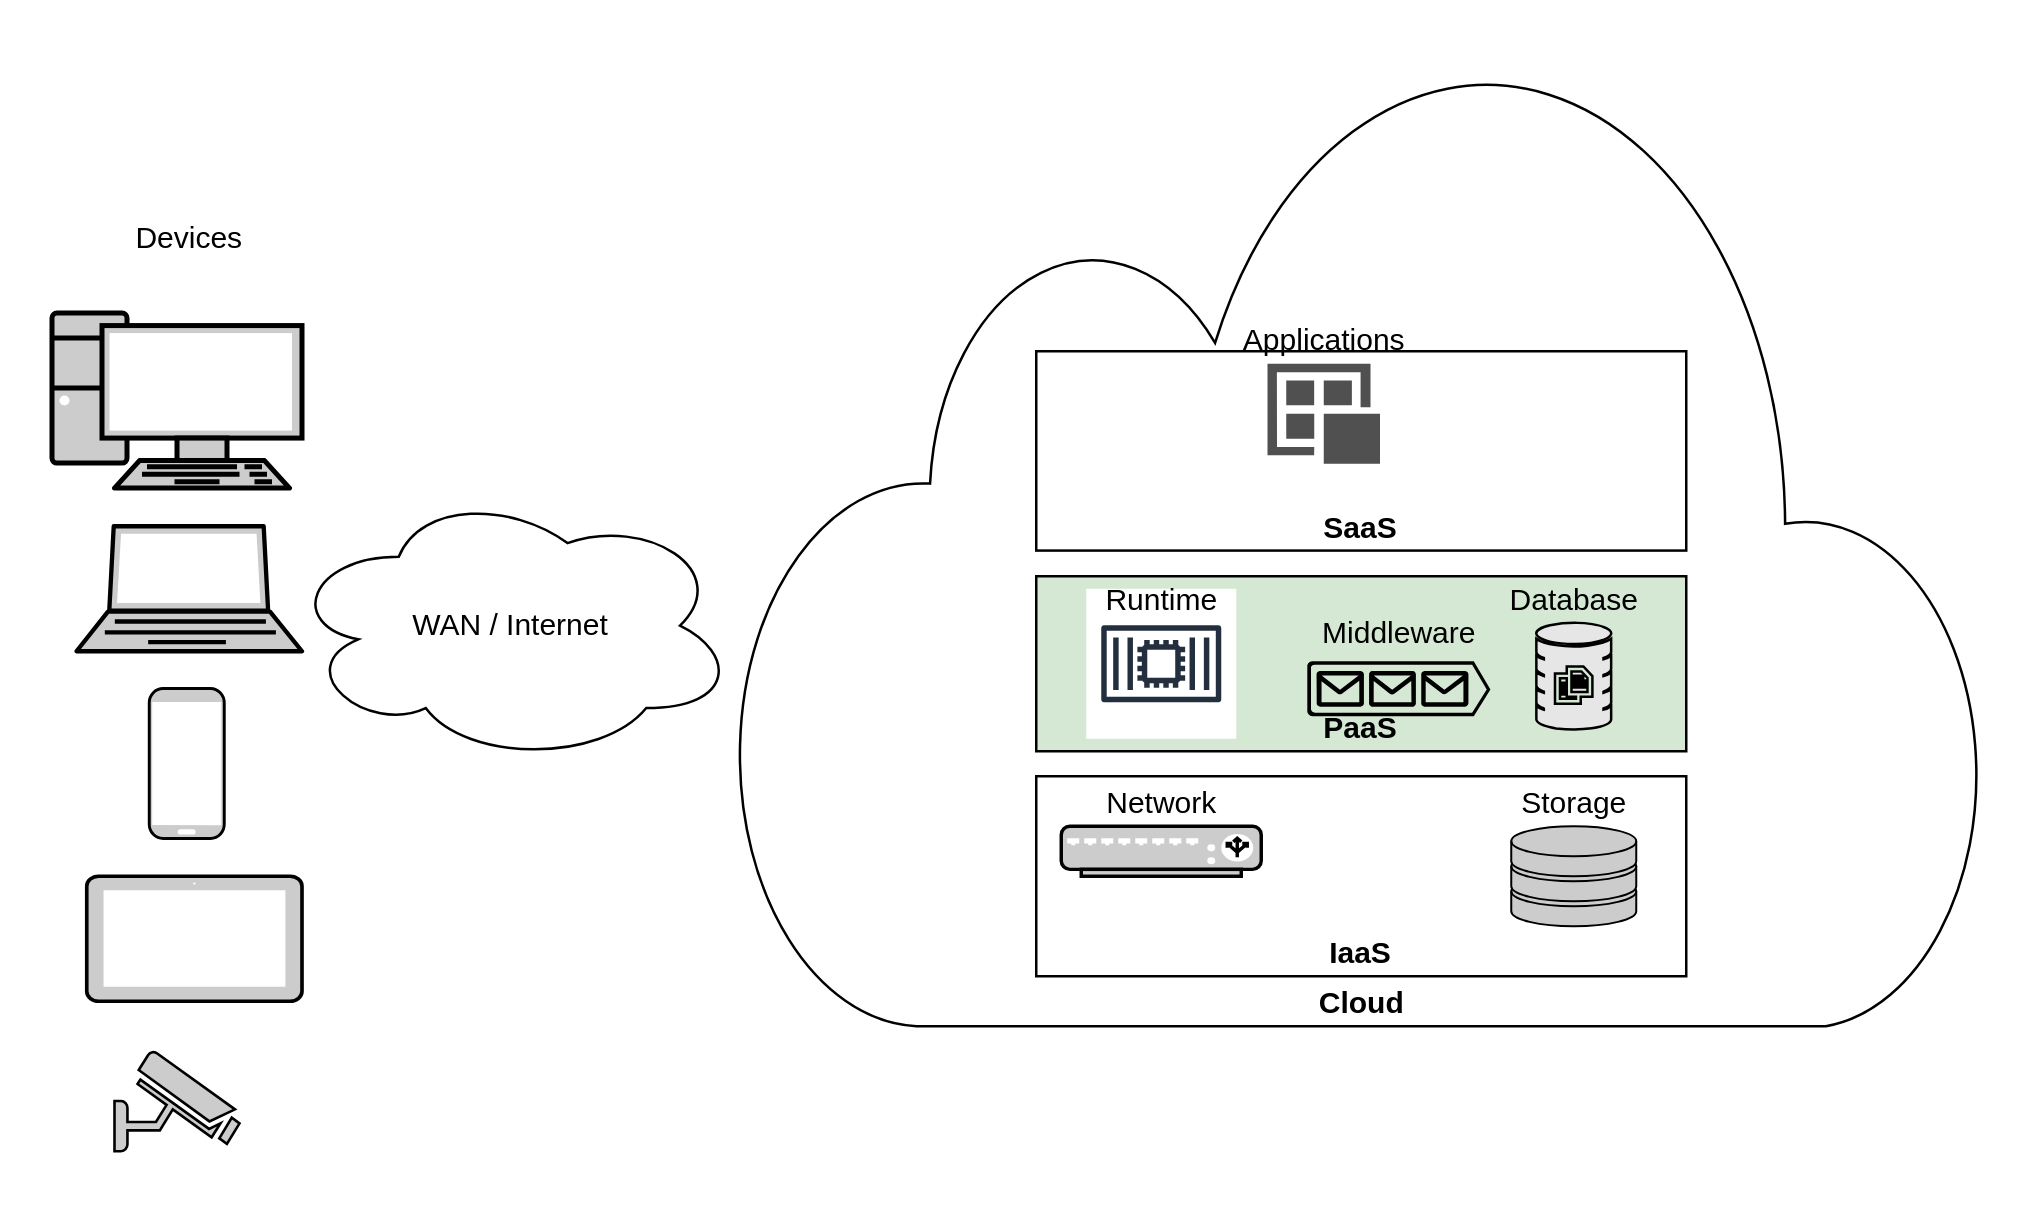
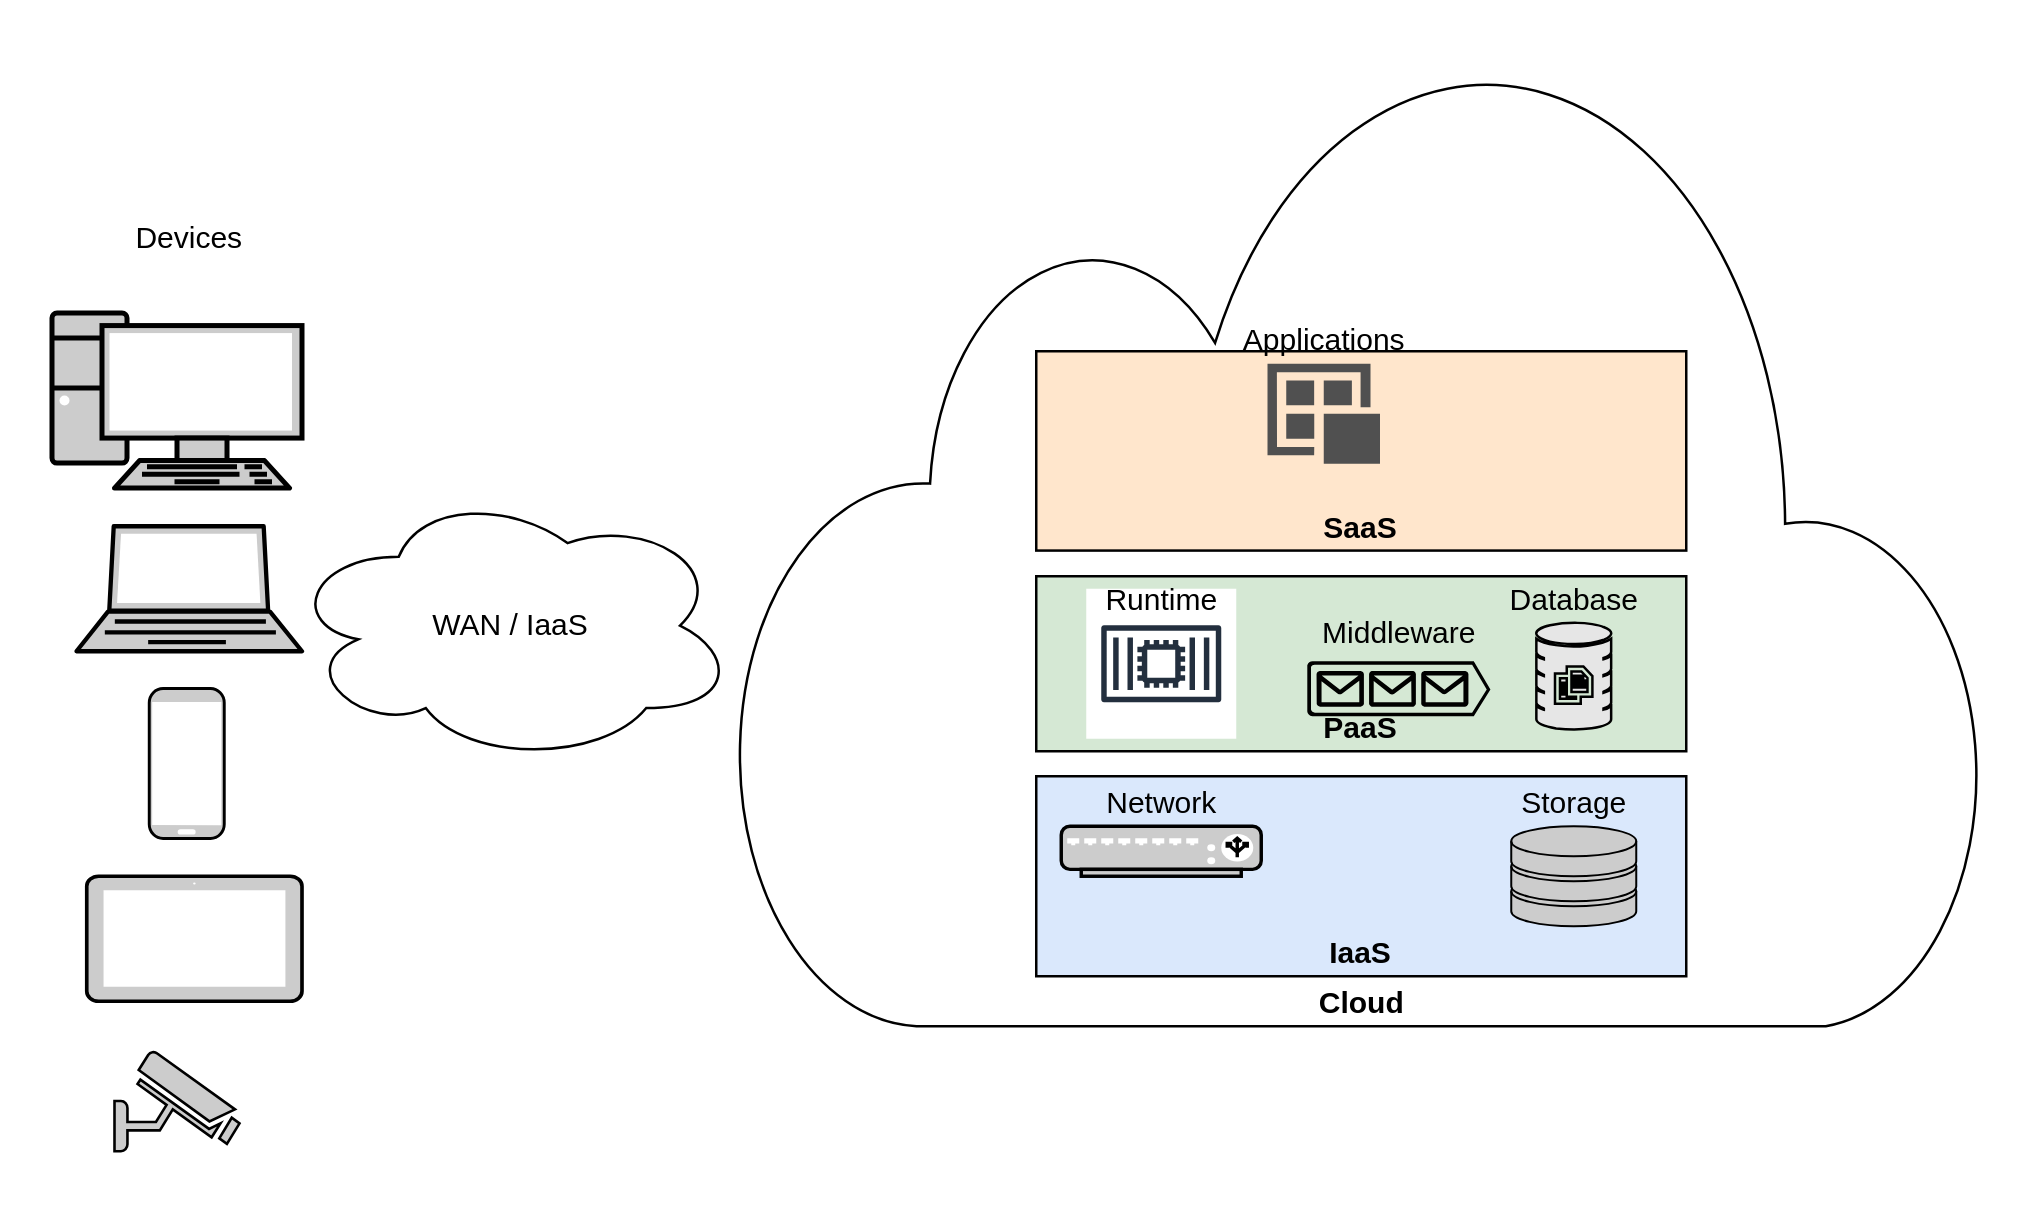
node "SaaS": fillcolor #ffffff -> #ffe6cc
node "WAN / Internet": label "WAN / Internet" -> "WAN / IaaS"
node "IaaS": fillcolor #ffffff -> #dae8fc
